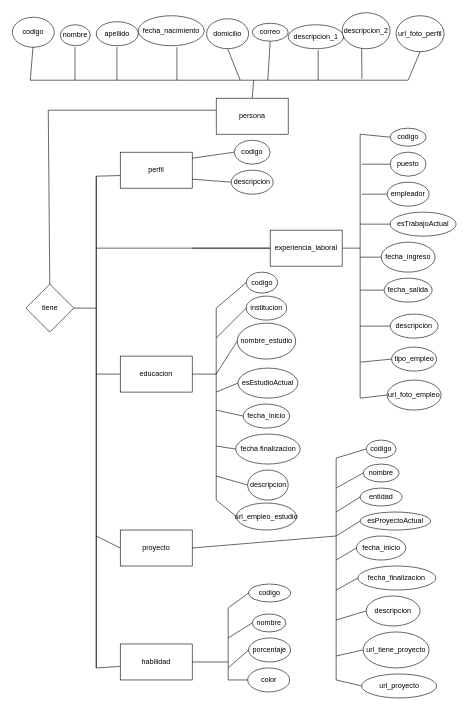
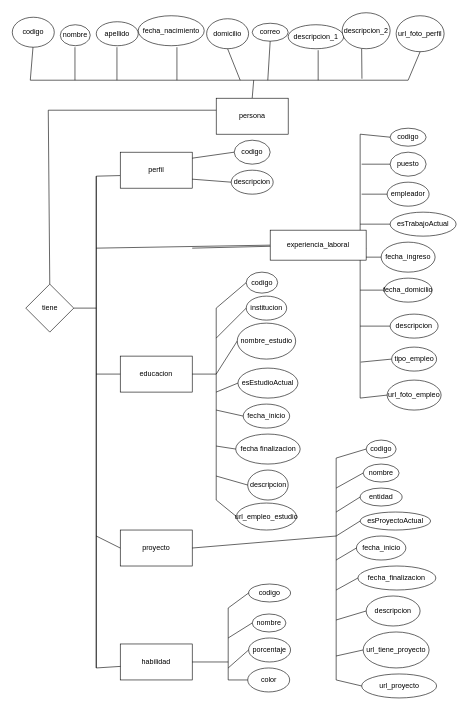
node "experiencia_laboral": size 72x36 -> 96x30
node "fecha_salida": label "fecha_salida" -> "fecha_domicilio"
